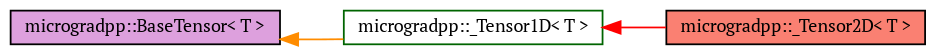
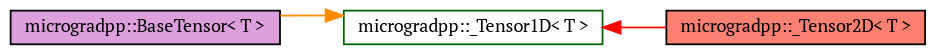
edge "microgradpp::_Tensor1D< T >" -> "microgradpp::BaseTensor< T >": reversed
